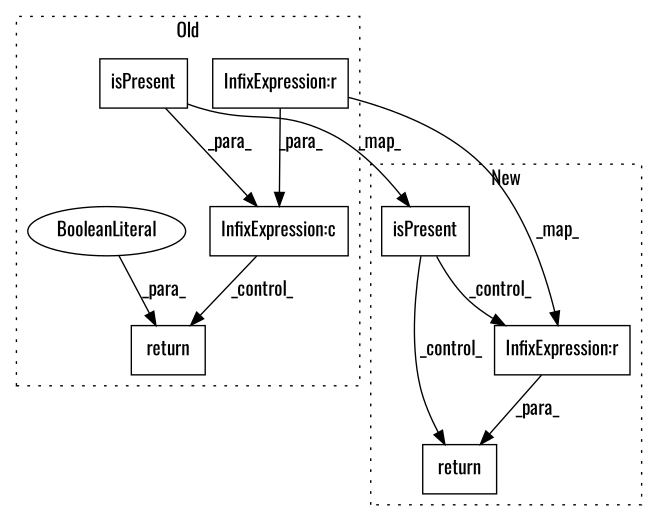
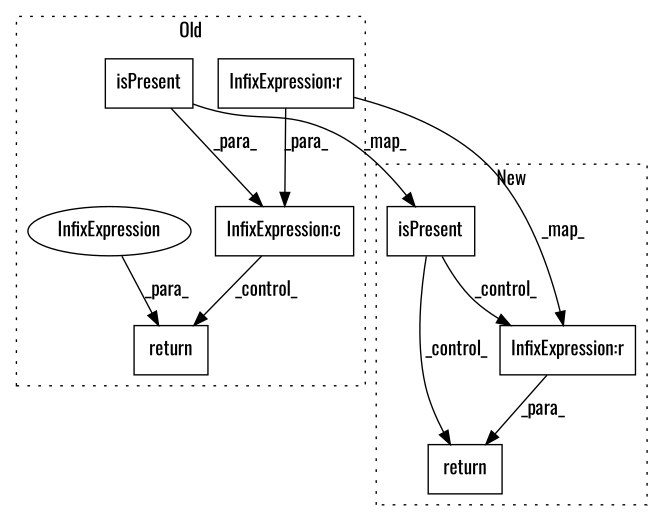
node "BooleanLiteral": label "BooleanLiteral" -> "InfixExpression"
